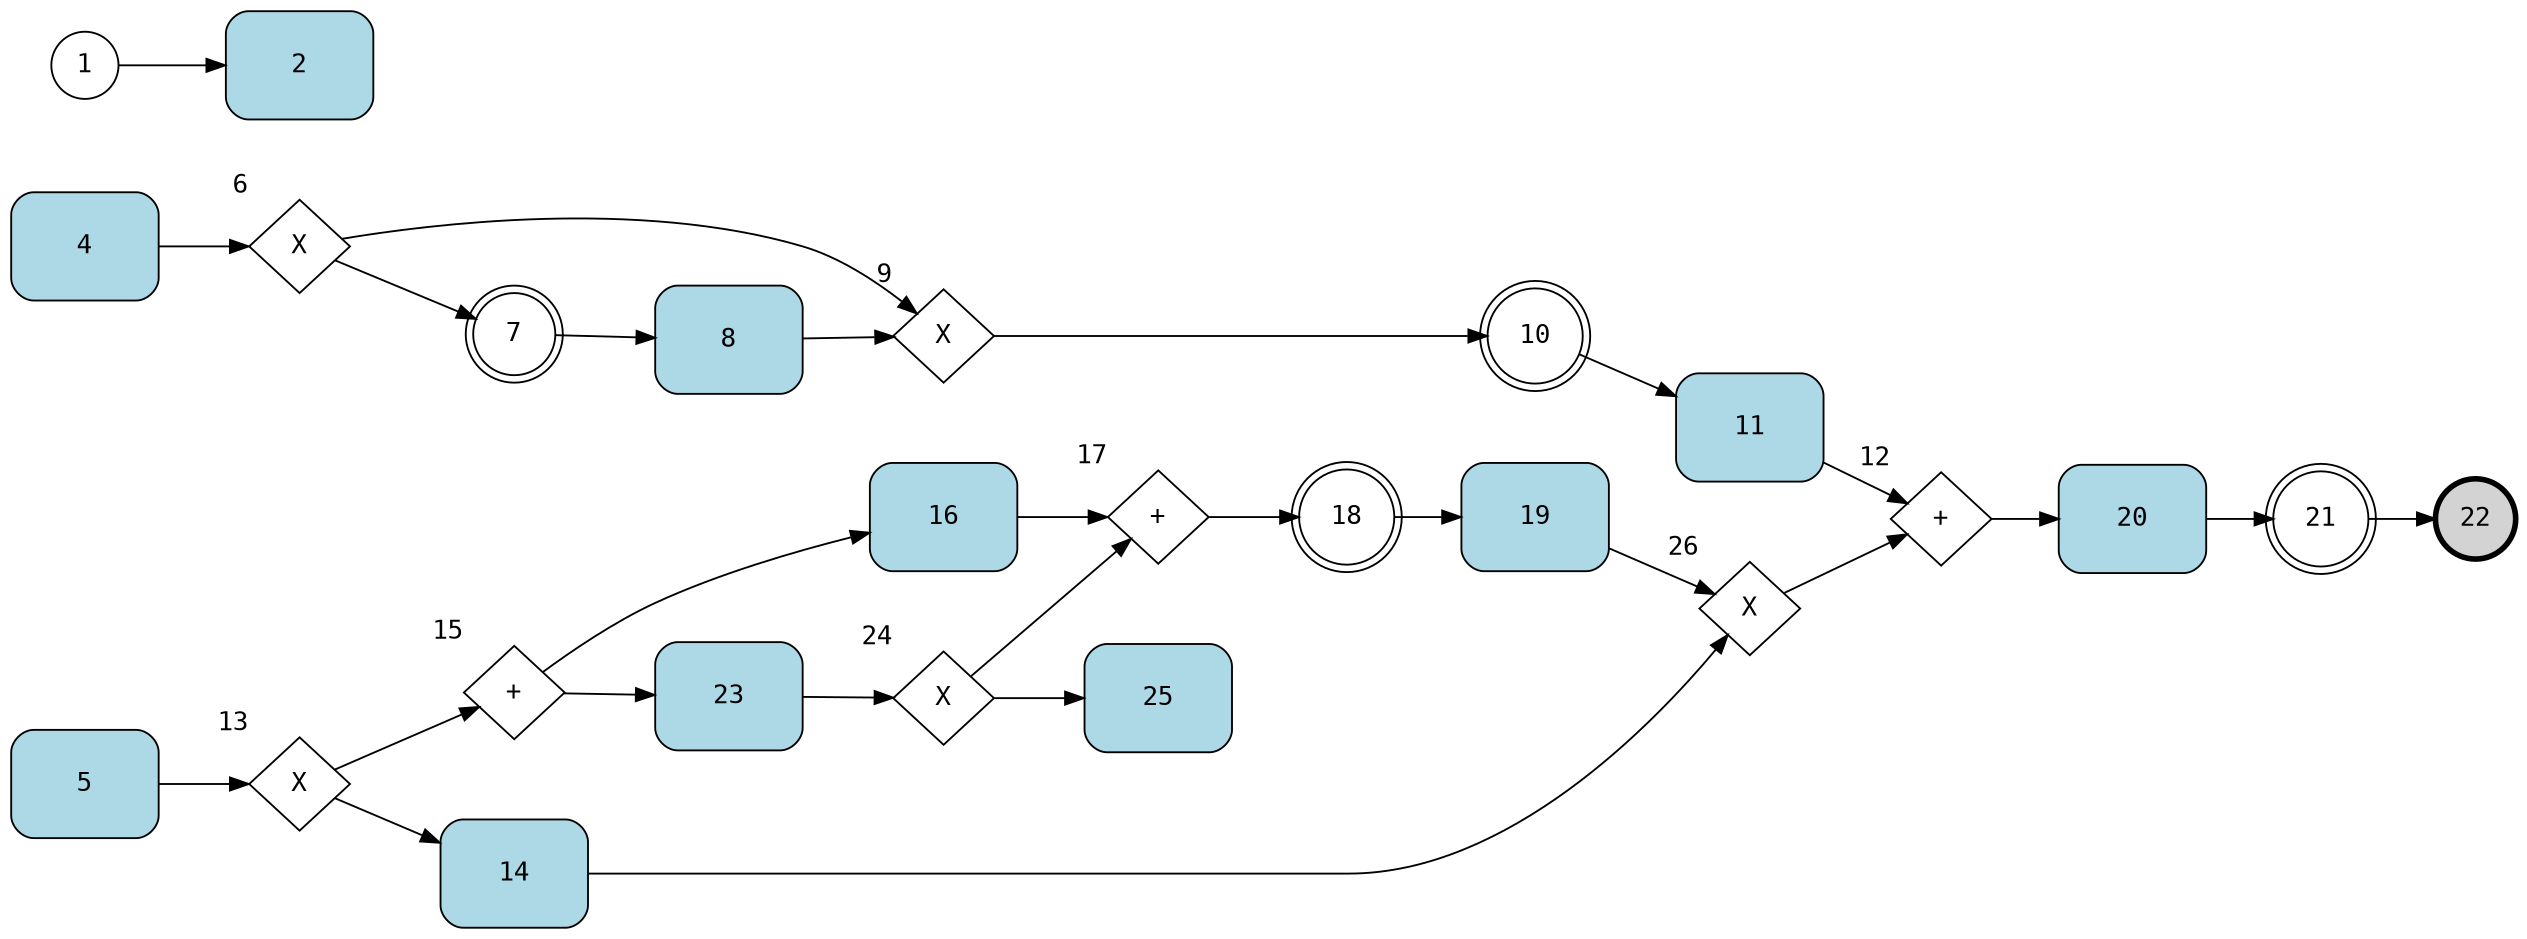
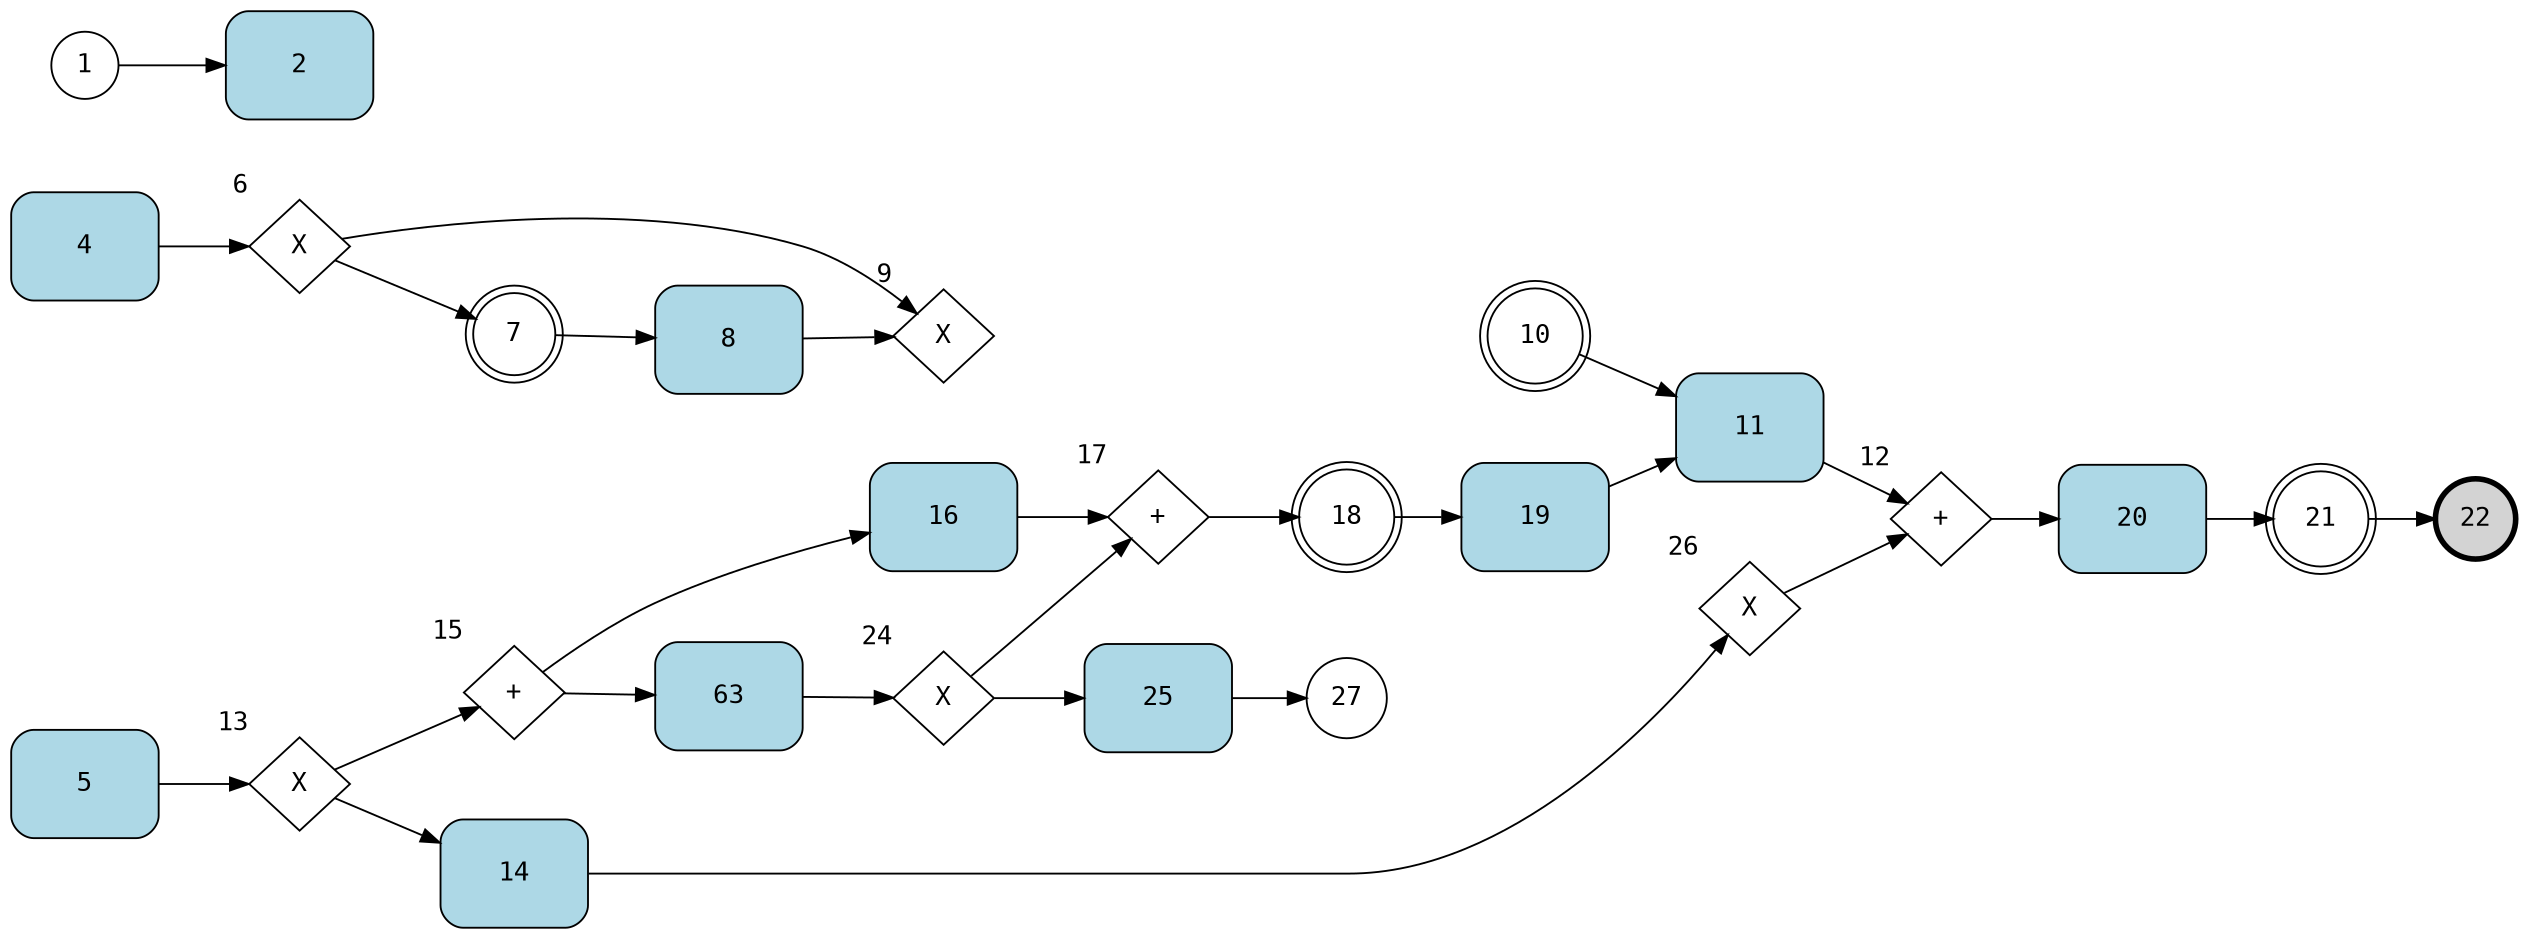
edge "X 9" -> "10": removed
edge "19" -> "X 26": now "19" -> "11"
node "23": label "23" -> "63"
node "27": added
